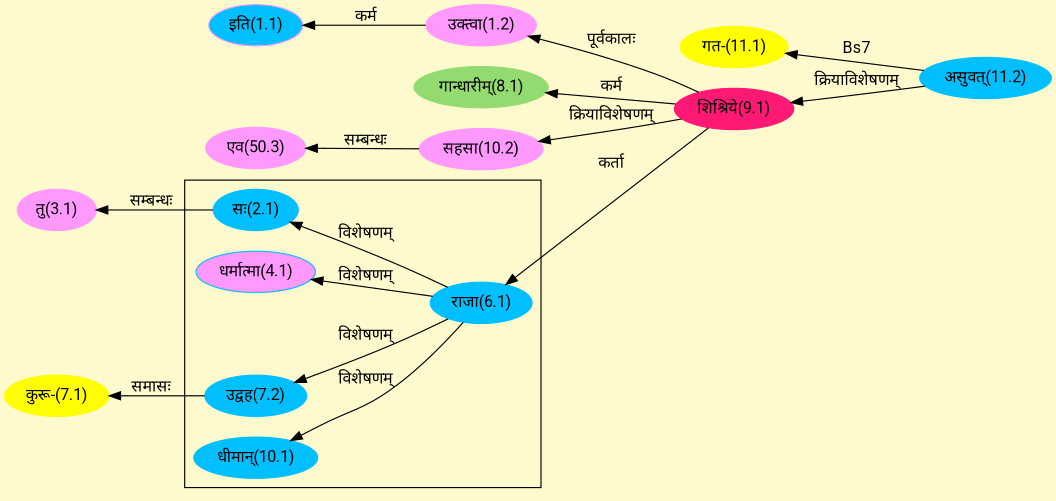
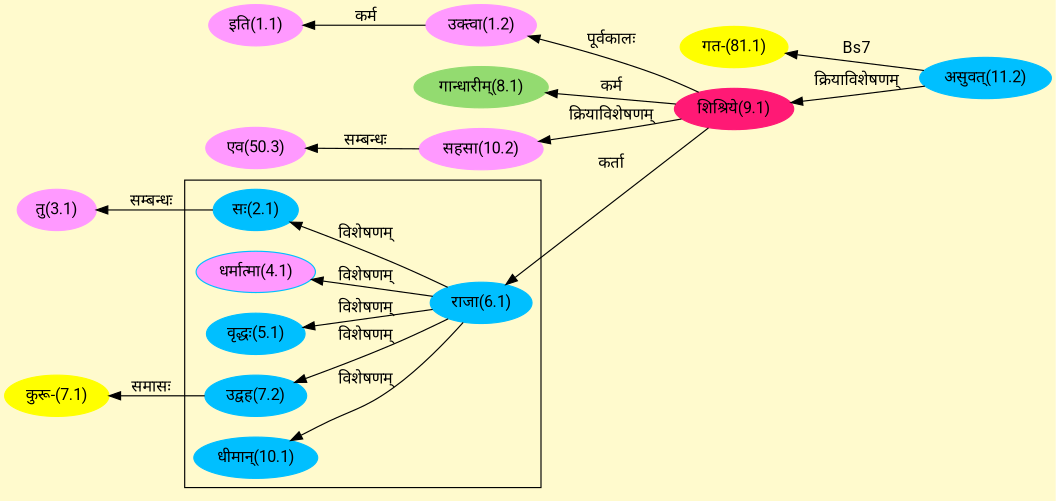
node "इति(1.1)": fillcolor #00bfff -> #ff99ff
node "गत-(11.1)": label "गत-(11.1)" -> "गत-(81.1)"
node "वृद्धः(5.1)": added
